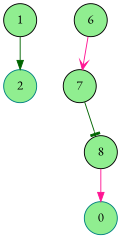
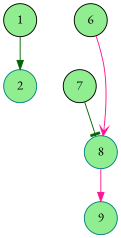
edge "6" -> "7": now "6" -> "8"
node "8": color black -> teal
node "0": label "0" -> "9"
